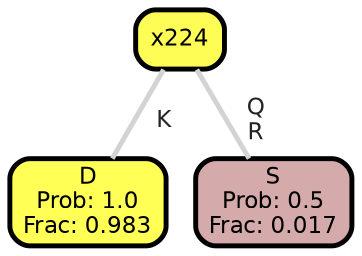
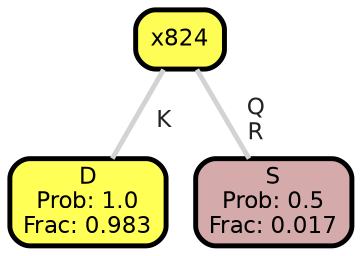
node "x224": label "x224" -> "x824"
